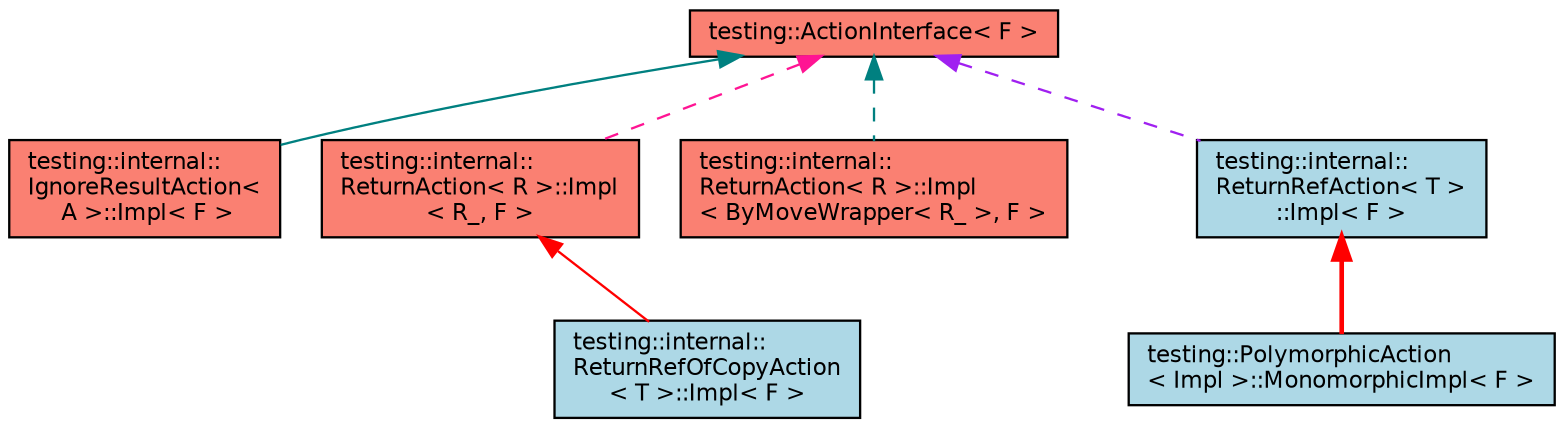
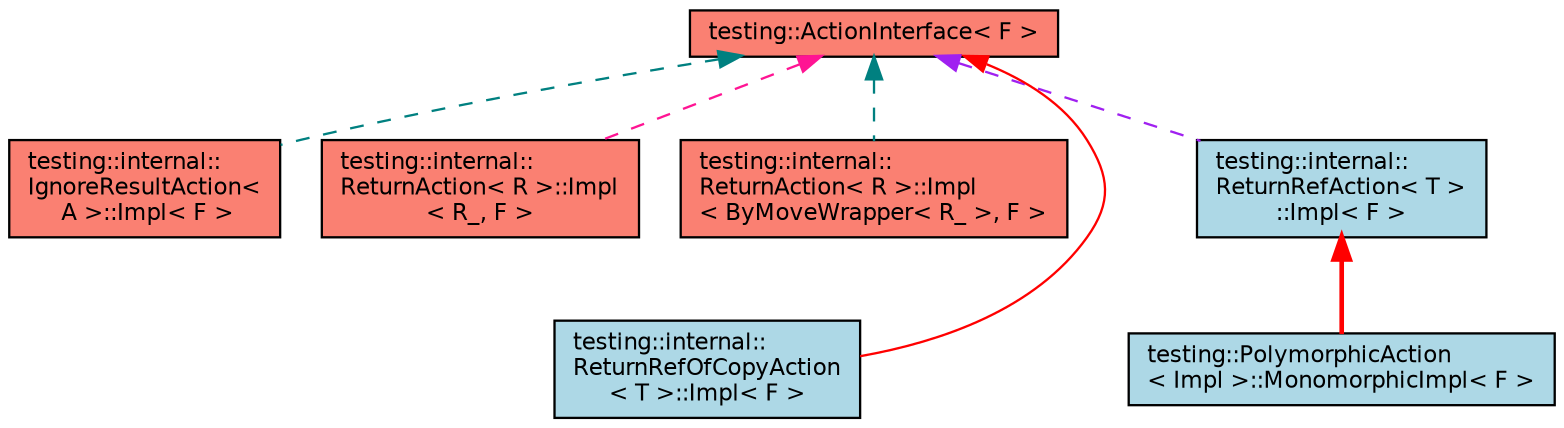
edge "testing::internal:: IgnoreResultAction< A >::Impl< F >" -> "testing::ActionInterface< F >": style solid -> dashed
edge "testing::internal:: ReturnRefOfCopyAction < T >::Impl< F >" -> "testing::internal:: ReturnAction< R >::Impl < R_, F >": now "testing::internal:: ReturnRefOfCopyAction < T >::Impl< F >" -> "testing::ActionInterface< F >"
